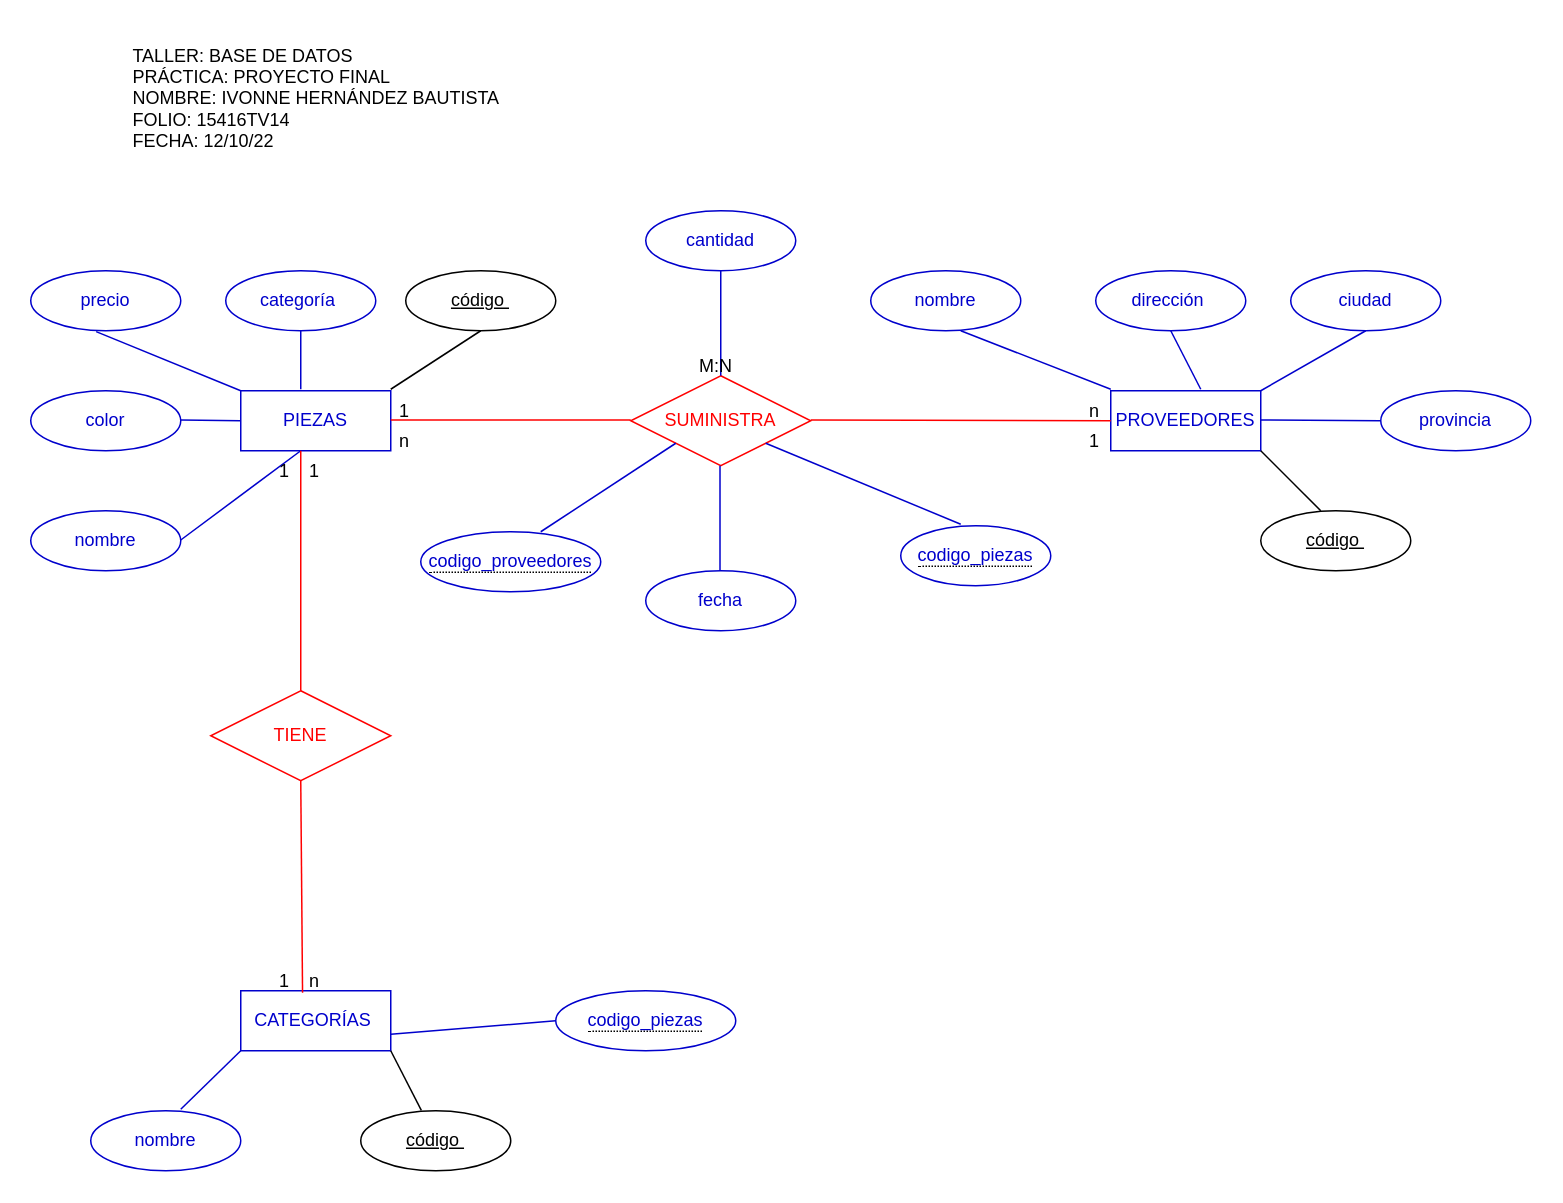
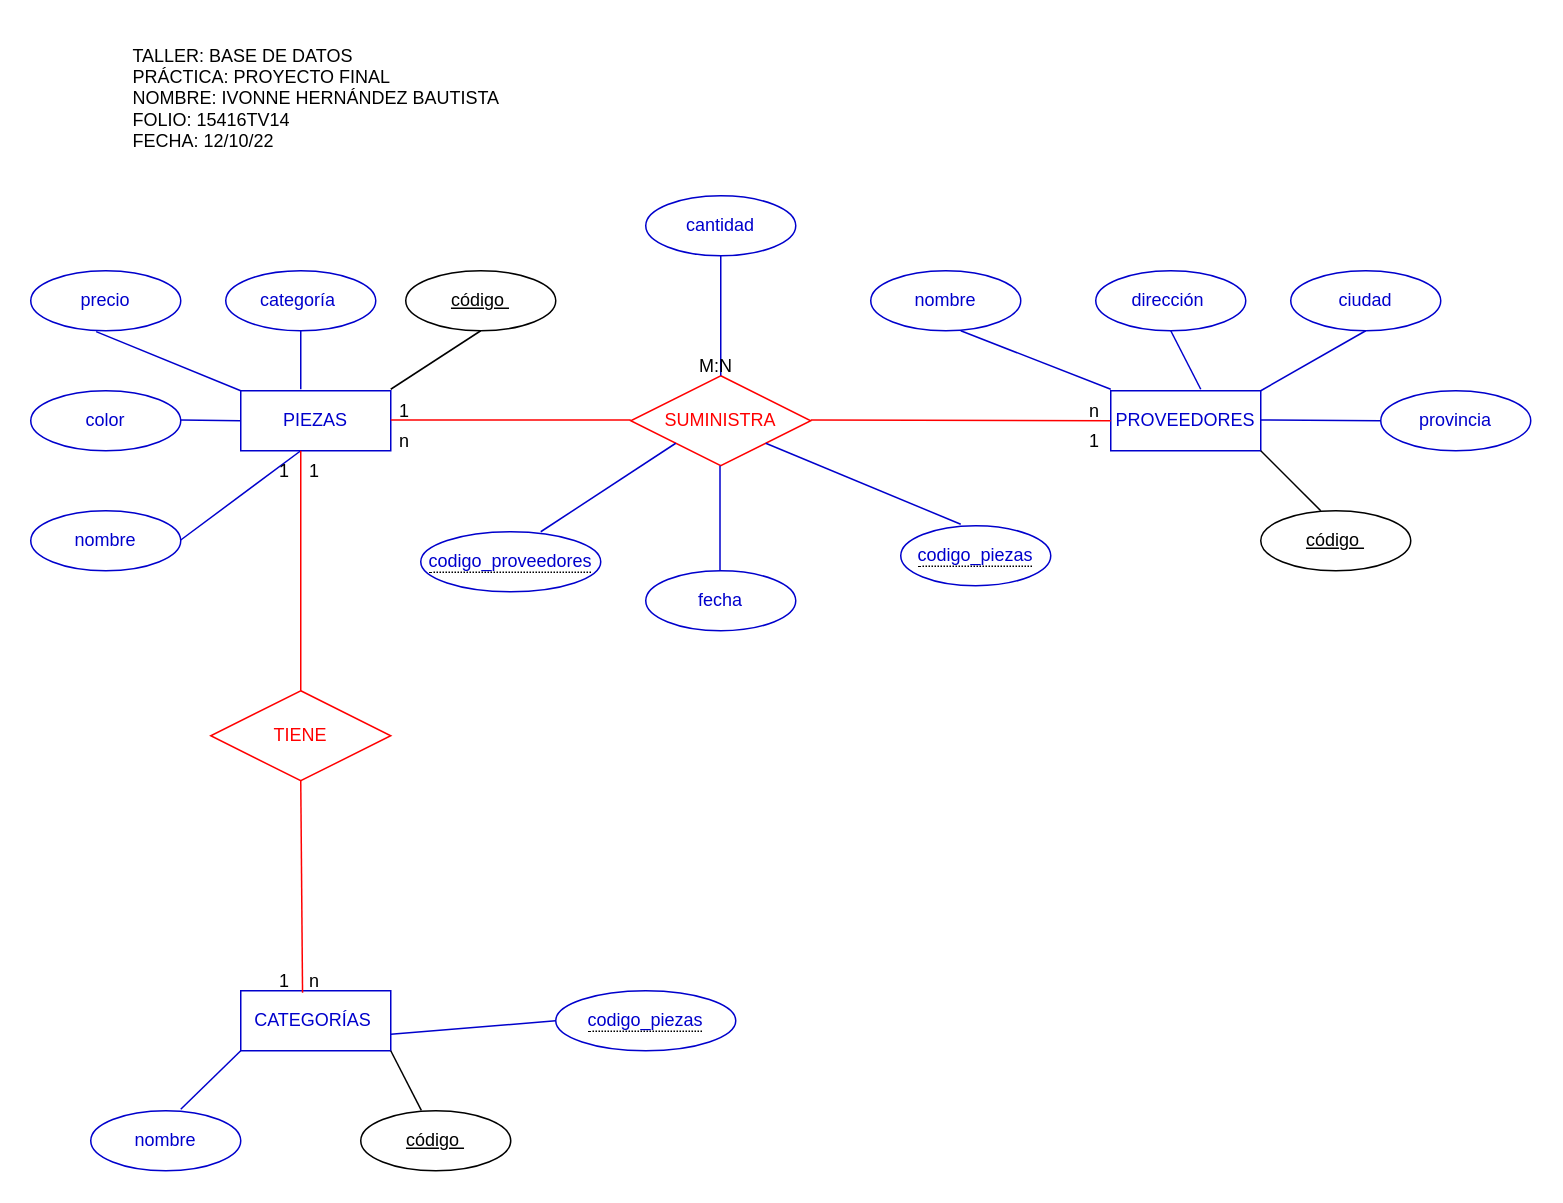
node "cantidad": moved (721, 241) -> (721, 226)
